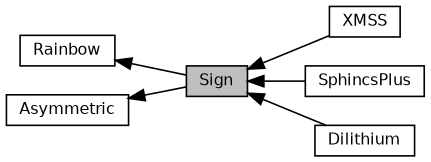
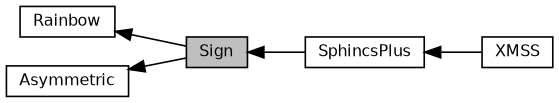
edge "XMSS" -> "Sign": now "XMSS" -> "SphincsPlus"
node "Dilithium": removed
